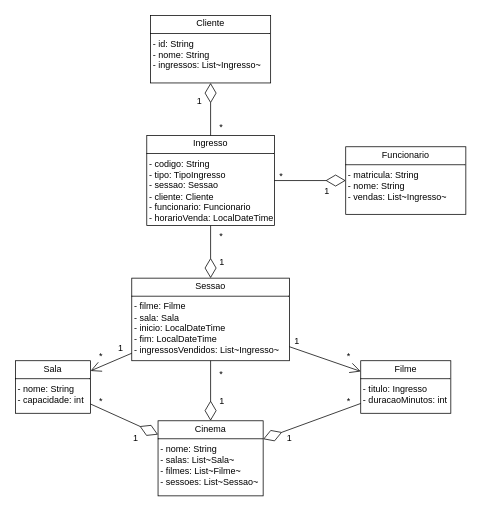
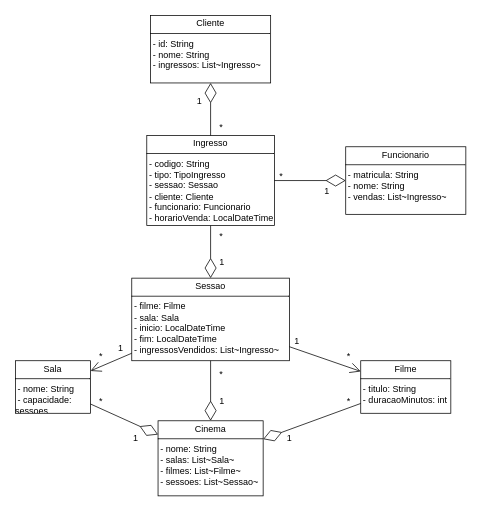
node "Sala - nome: String - capacidade: int": label "Sala - nome: String - capacidade: int" -> "Sala - nome: String - capacidade: sessoes"
node "Filme - titulo: Ingresso - duracaoMinutos: int": label "Filme - titulo: Ingresso - duracaoMinutos: int" -> "Filme - titulo: String - duracaoMinutos: int"
